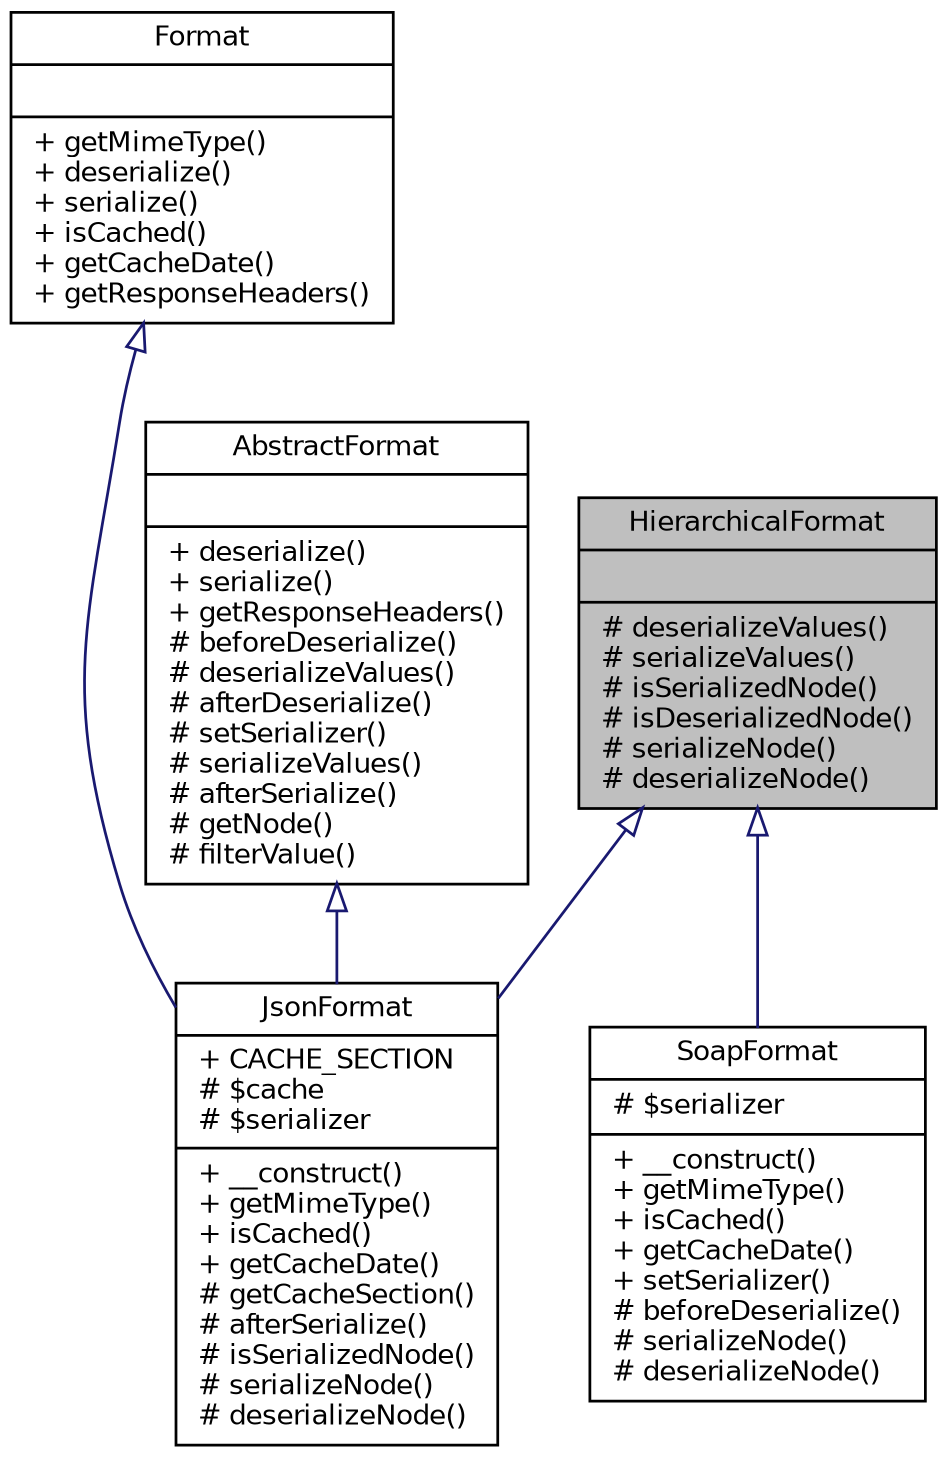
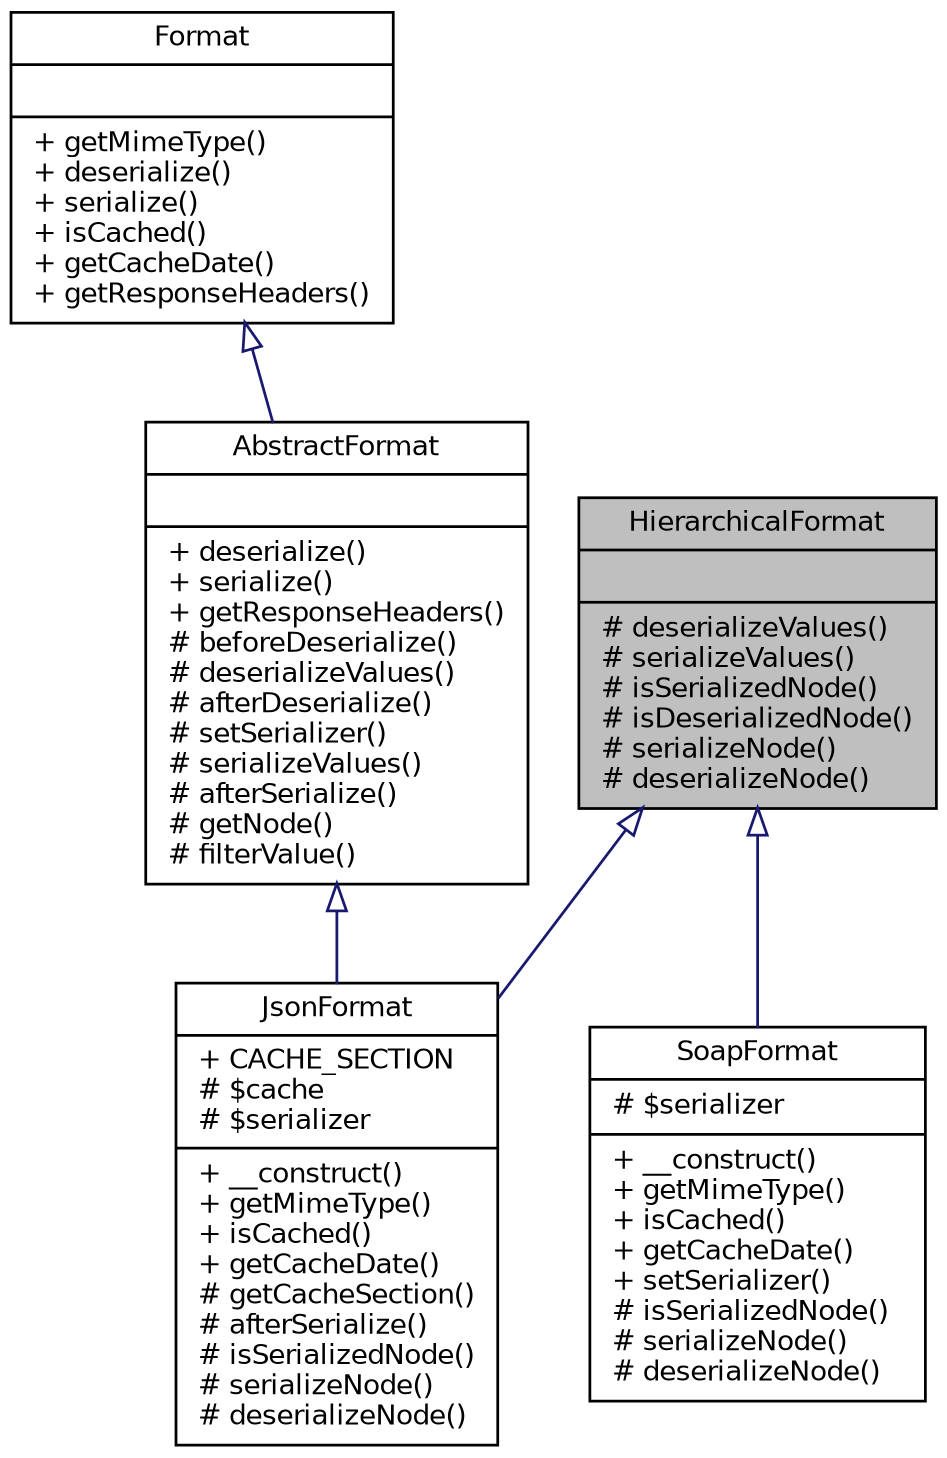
edge "JsonFormat" -> "Format": now "AbstractFormat" -> "Format"
node "SoapFormat": text "# beforeDeserialize()" -> "# isSerializedNode()"
